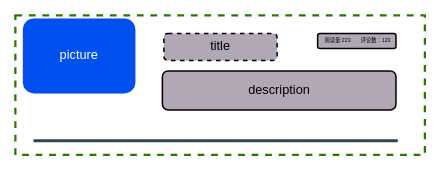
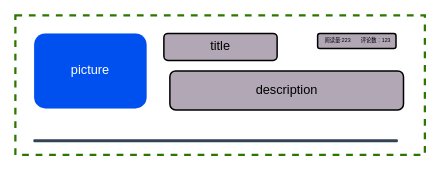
node "title": style dashed -> solid
node "picture": moved (79, 56) -> (90, 71)
node "description": moved (279, 90) -> (287, 90)
